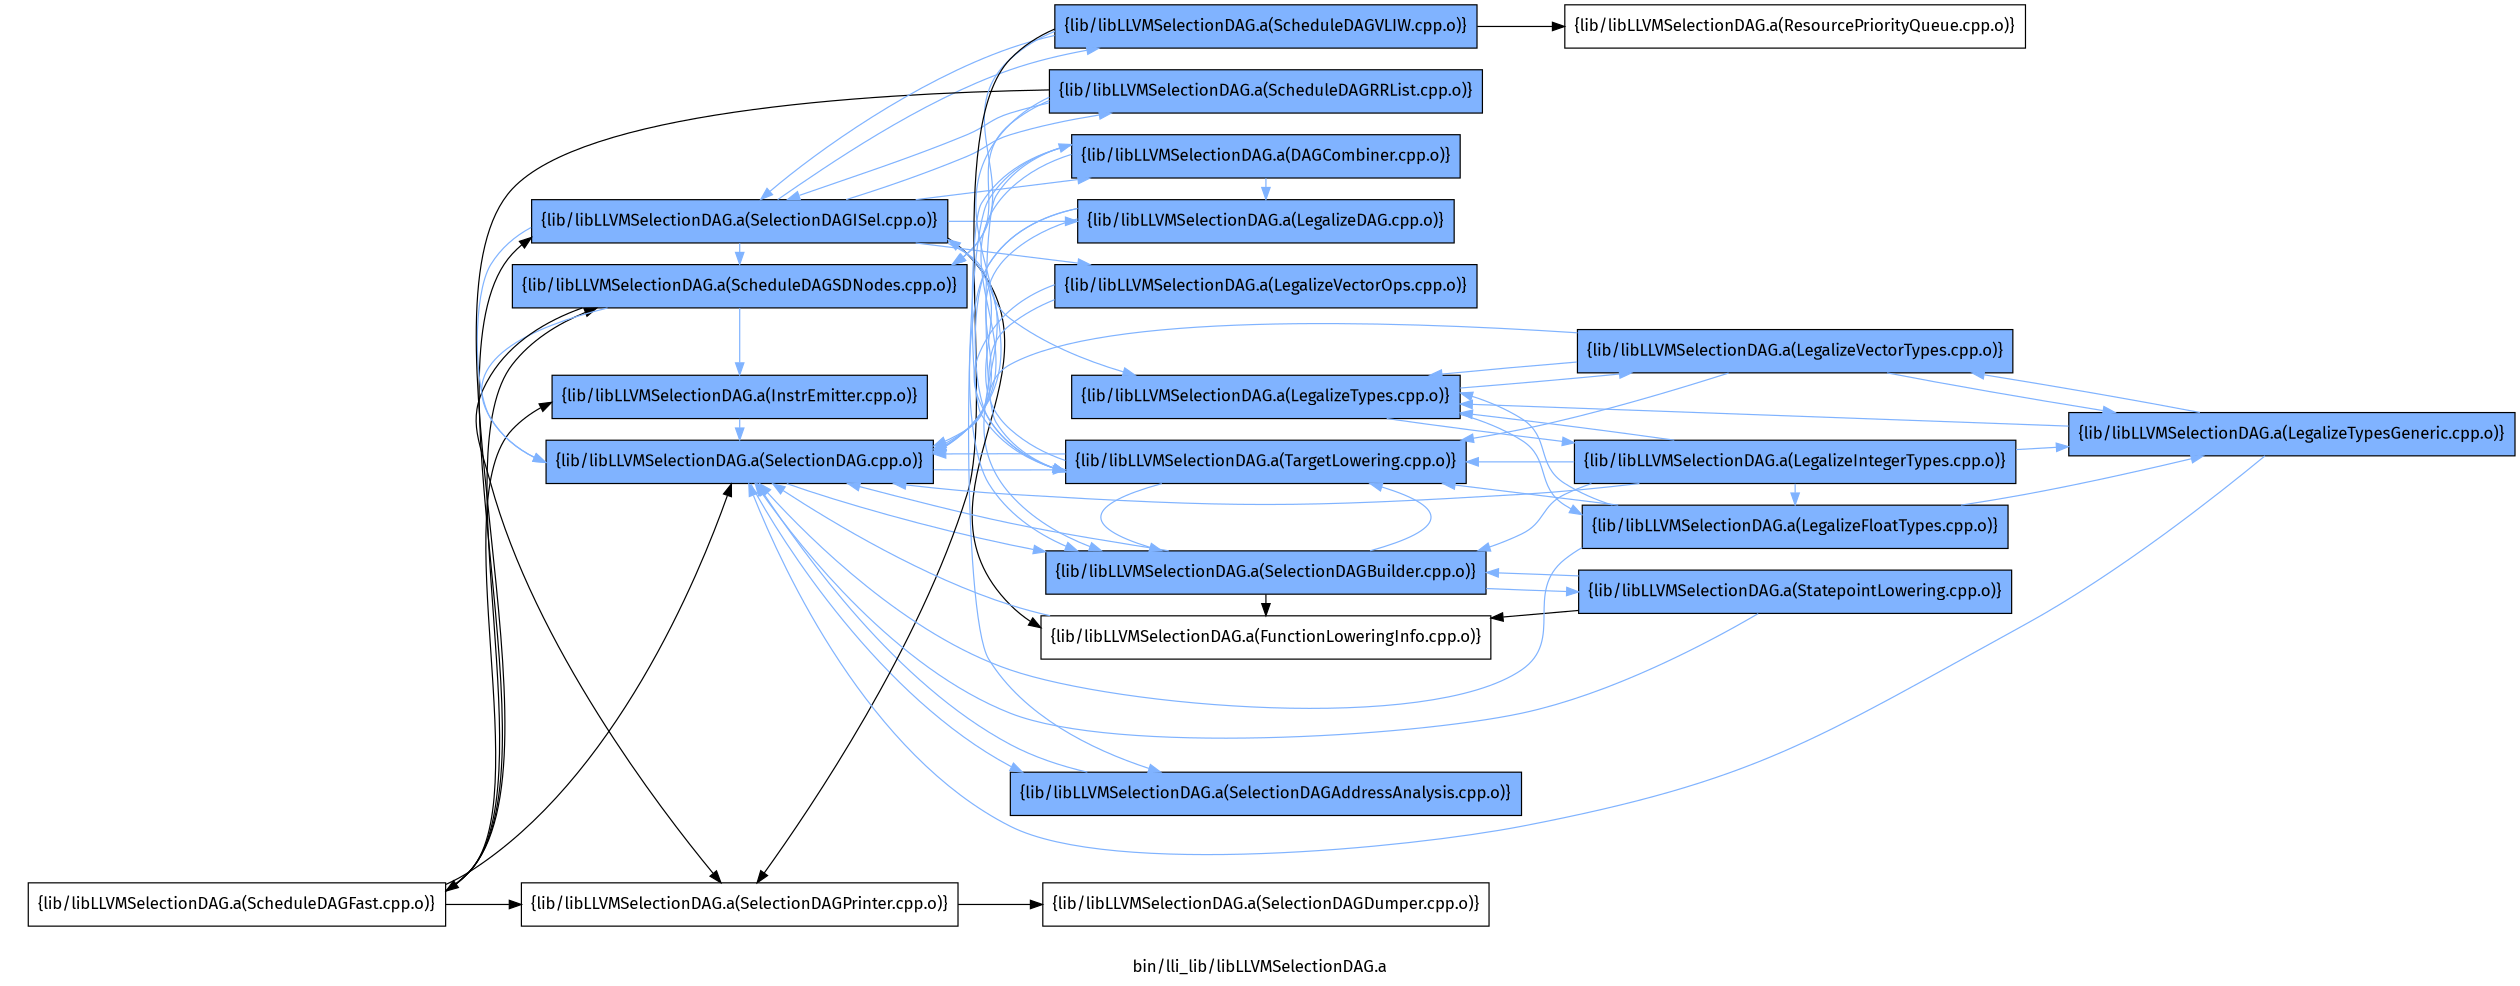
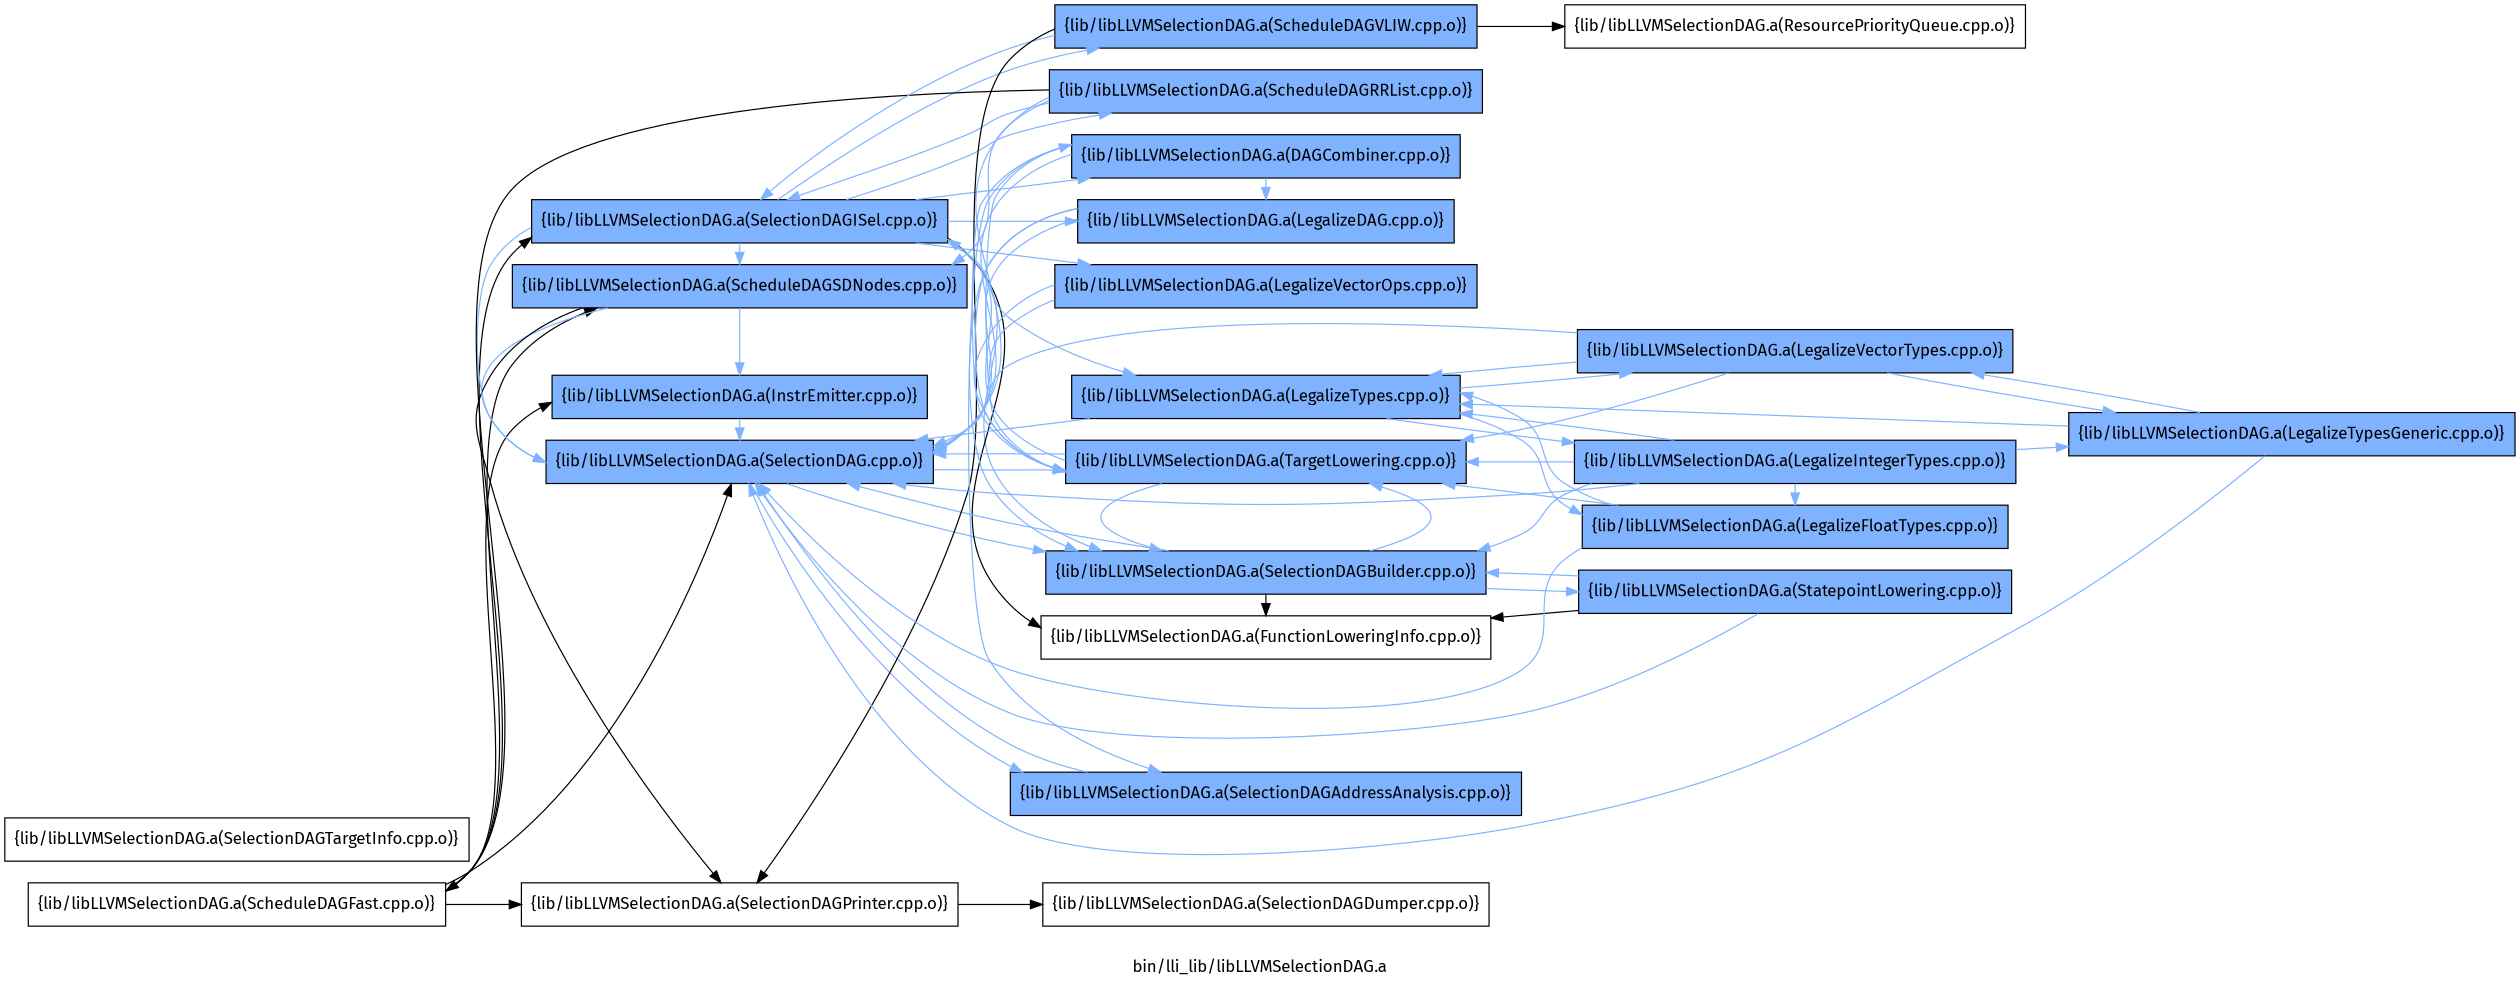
edge "{lib/libLLVMSelectionDAG.a(ScheduleDAGVLIW.cpp.o)}" -> "{lib/libLLVMSelectionDAG.a(ScheduleDAGSDNodes.cpp.o)}": removed
edge "{lib/libLLVMSelectionDAG.a(LegalizeFloatTypes.cpp.o)}" -> "{lib/libLLVMSelectionDAG.a(LegalizeTypesGeneric.cpp.o)}": removed
edge "{lib/libLLVMSelectionDAG.a(FunctionLoweringInfo.cpp.o)}" -> "{lib/libLLVMSelectionDAG.a(SelectionDAG.cpp.o)}": now "{lib/libLLVMSelectionDAG.a(LegalizeTypes.cpp.o)}" -> "{lib/libLLVMSelectionDAG.a(SelectionDAG.cpp.o)}"
node "{lib/libLLVMSelectionDAG.a(SelectionDAGTargetInfo.cpp.o)}": added
